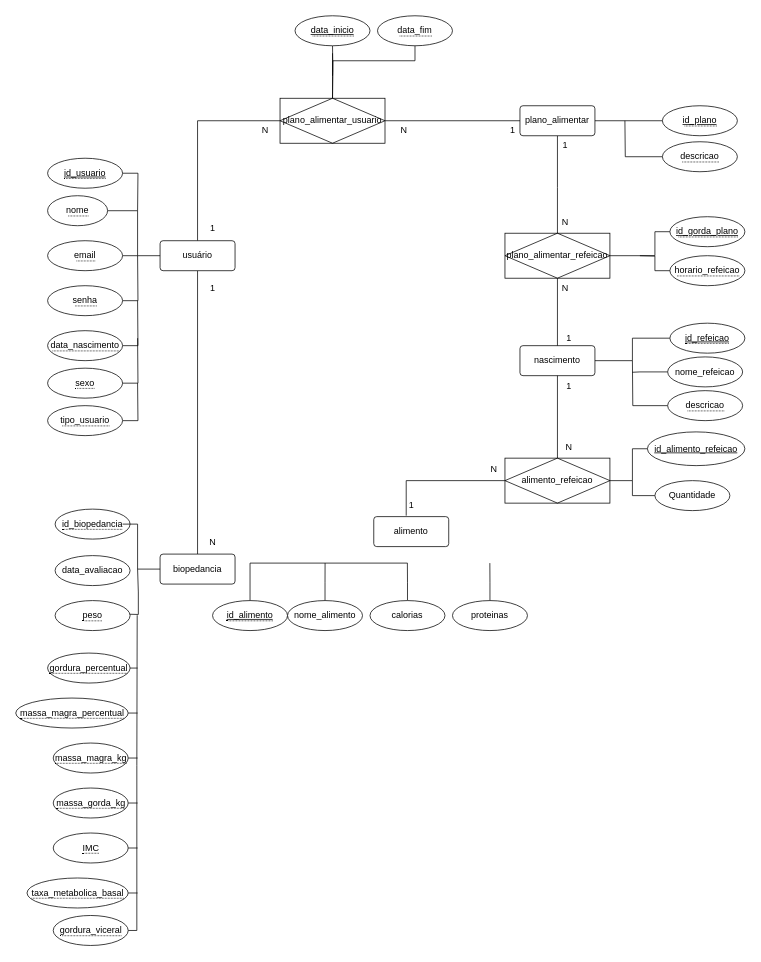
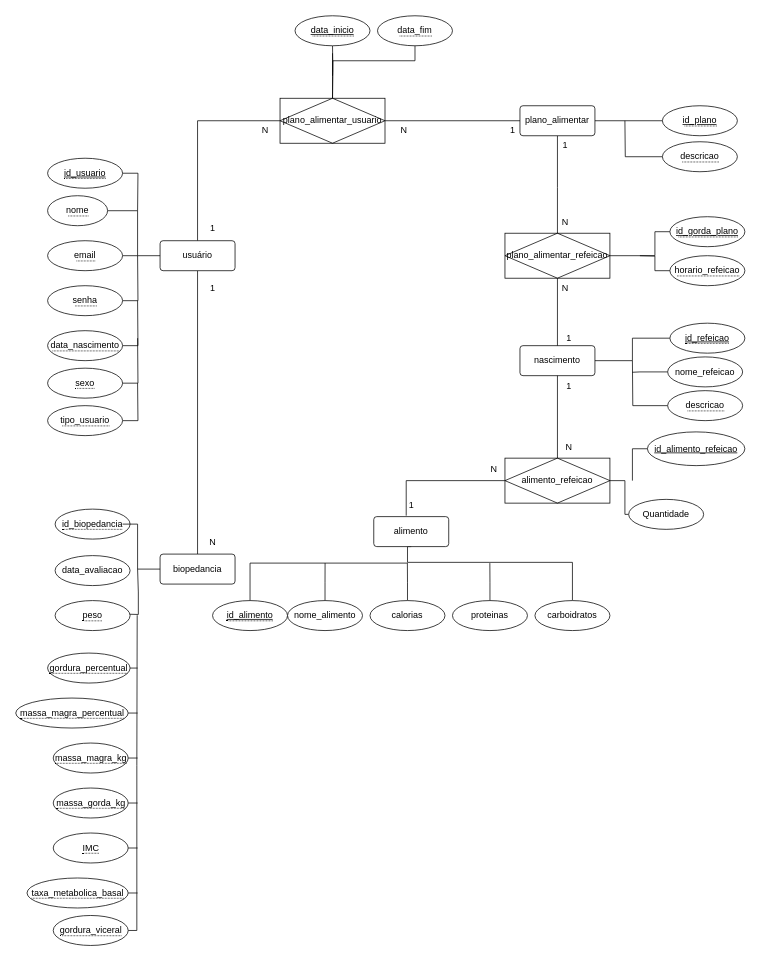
node "Quantidade": moved (693, 495) -> (666, 514)
edge "alimento" -- "carboidratos": added
node "carboidratos": added
